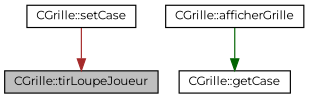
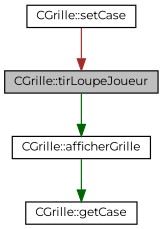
edge "CGrille::tirLoupeJoueur" -> "CGrille::afficherGrille": added
